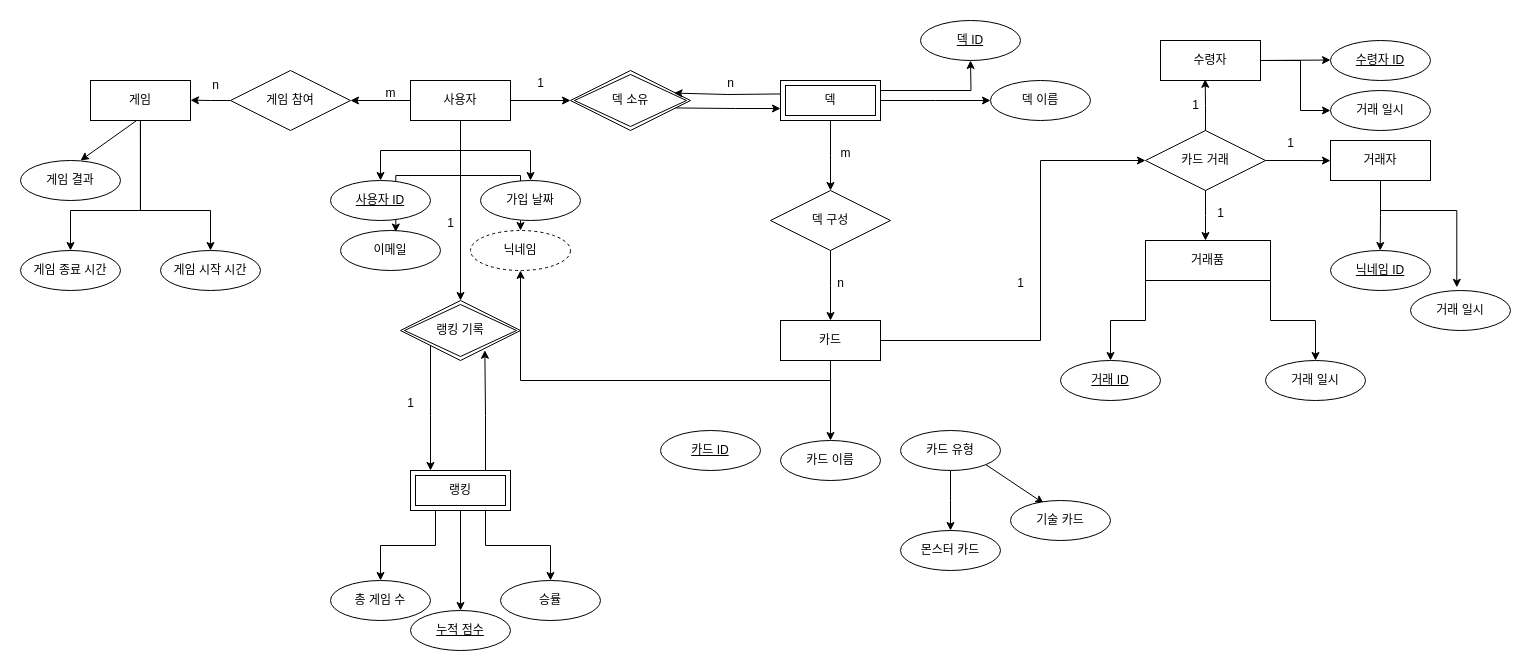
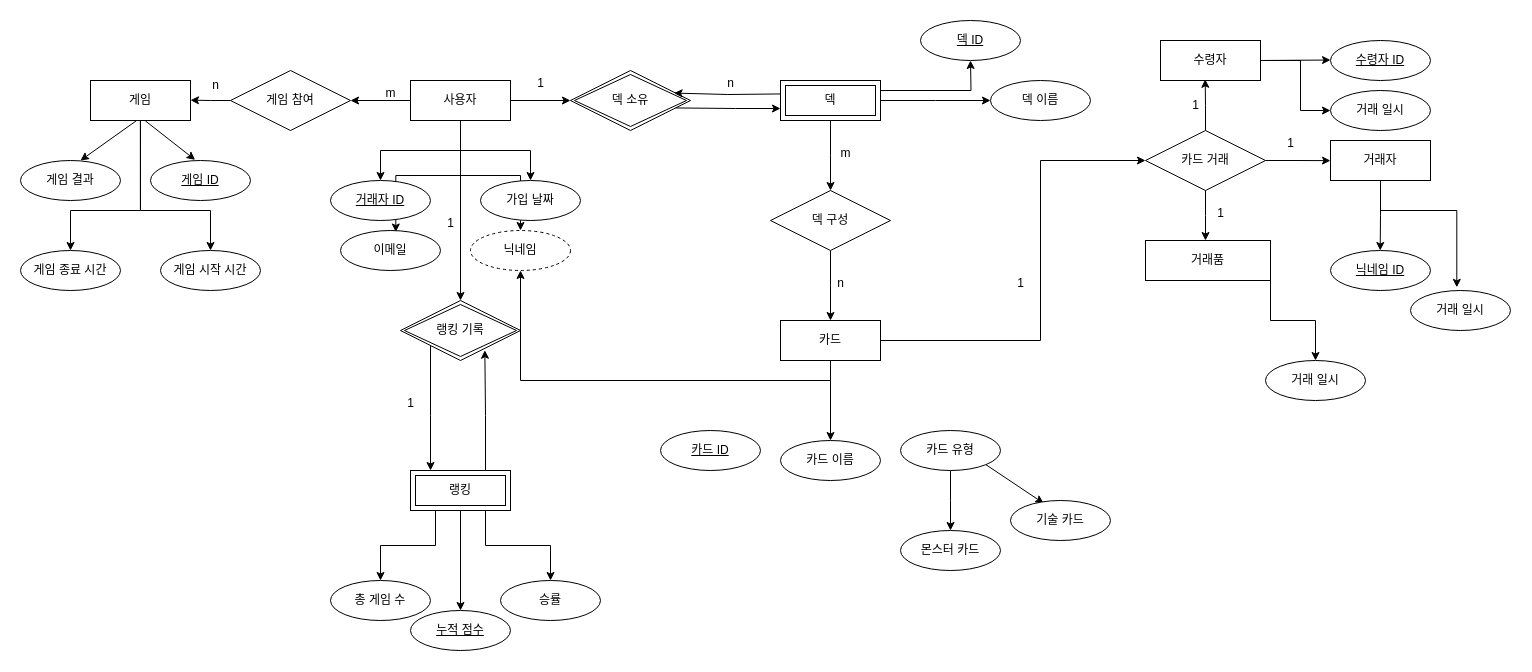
edge "게임" -> "게임 ID": added
node "게임 ID": added
node "사용자 ID": label "사용자 ID" -> "거래자 ID"
edge "거래품" -> "거래 ID": removed
node "거래 ID": removed
